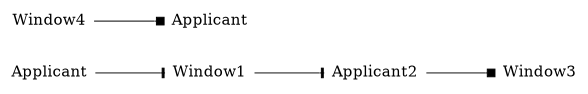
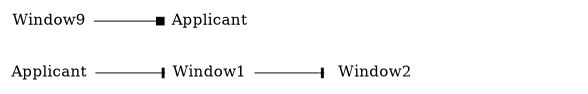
node "Window4": label "Window4" -> "Window9"
node "Applicant2": label "Applicant2" -> "Window2"
node "Window3": removed
